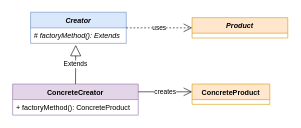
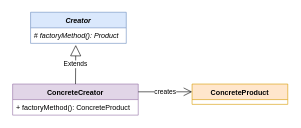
edge "Creator" -> "Product": removed, label "uses"
node "Product": removed
node "# factoryMethod(): Extends": label "# factoryMethod(): Extends" -> "# factoryMethod(): Product"
node "ConcreteProduct": size 78x20 -> 96x20
